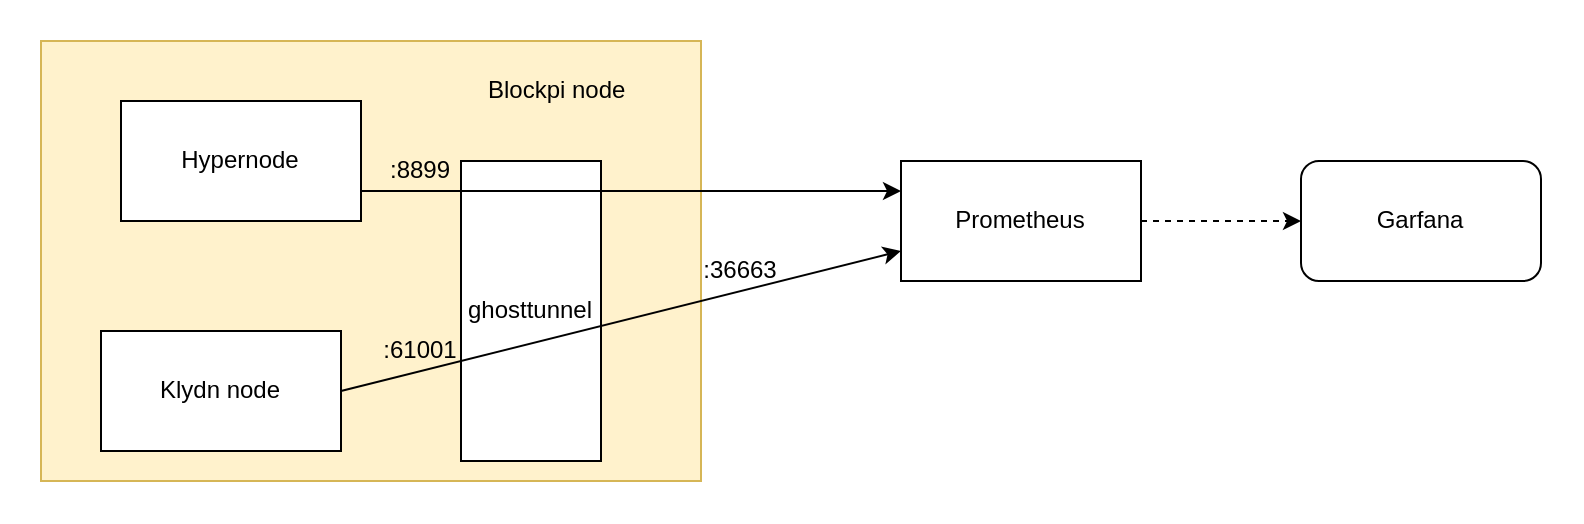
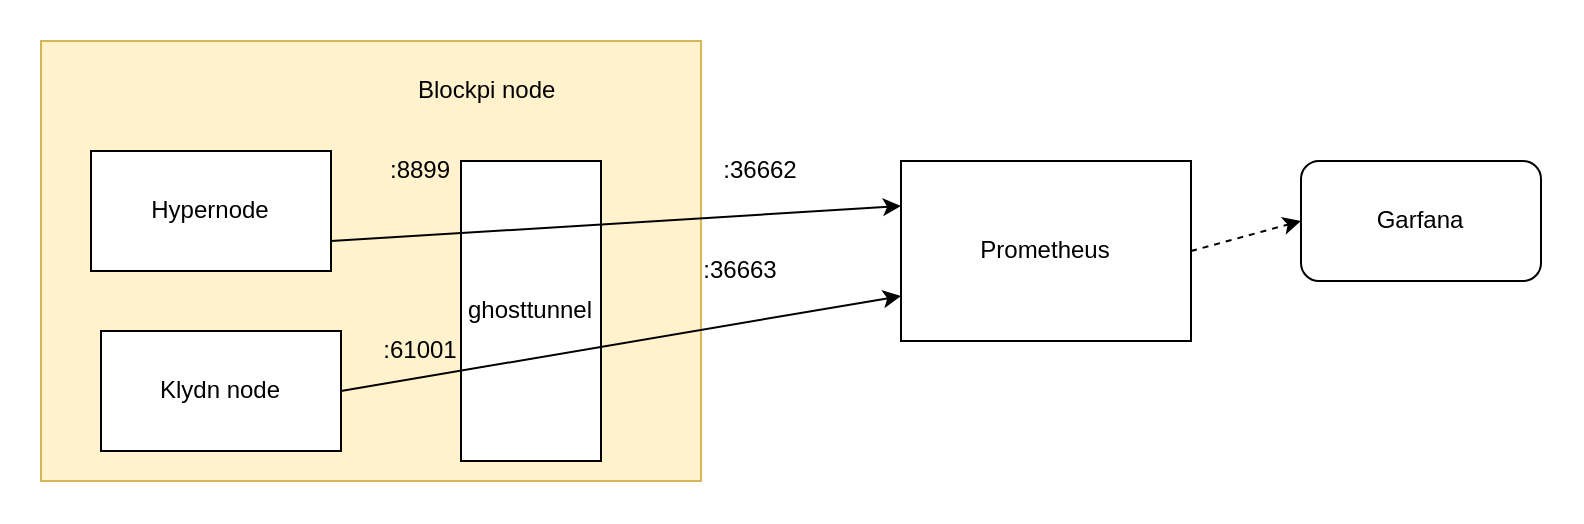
node "Blockpi node": moved (561, 91) -> (491, 91)
node "Hypernode": moved (241, 161) -> (211, 211)
node ":36662": added
node "Prometheus": size 240x120 -> 290x180
